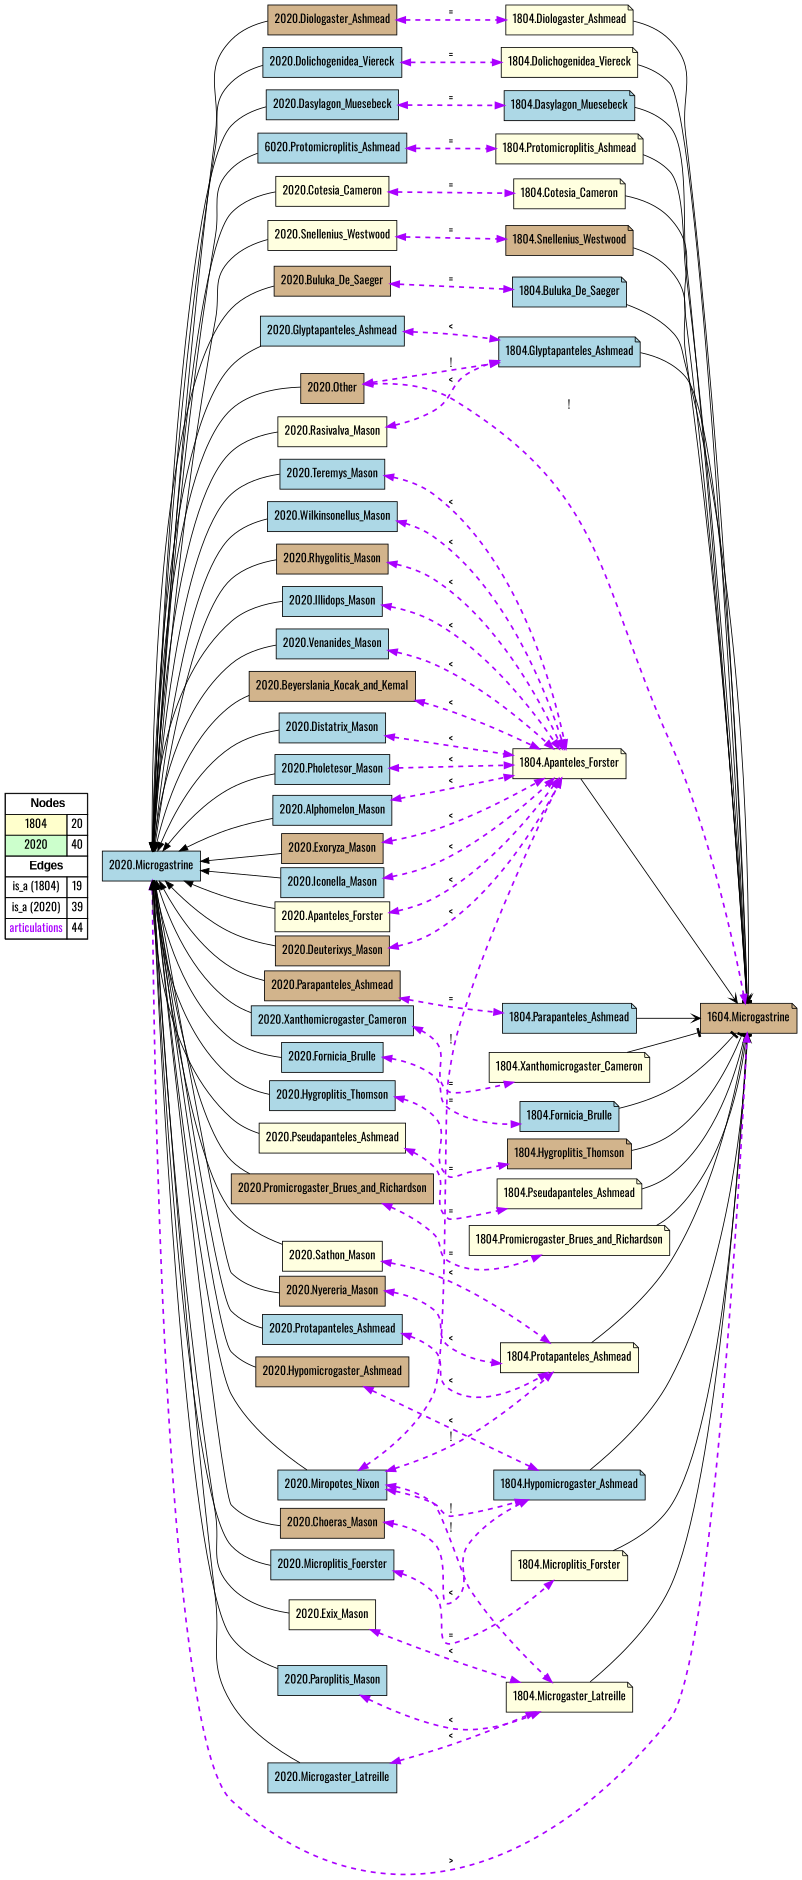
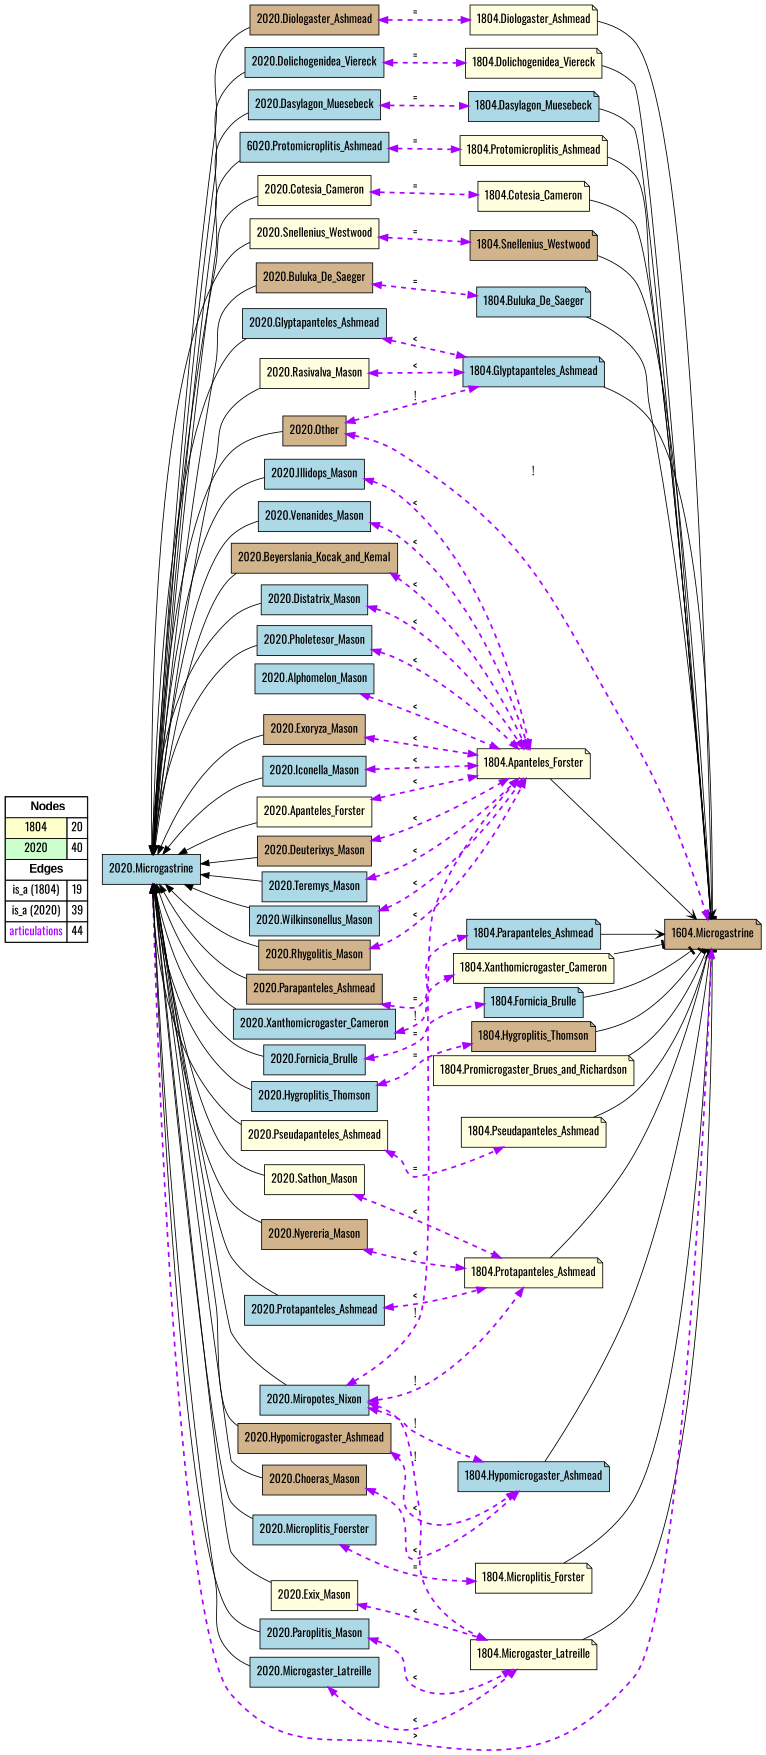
edge "2020.Alphomelon_Mason" -> "2020.Microgastrine": removed
edge "2020.Xanthomicrogaster_Cameron" -- "1804.Xanthomicrogaster_Cameron": label "=" -> "!"
node "2020.Promicrogaster_Brues_and_Richardson": removed
